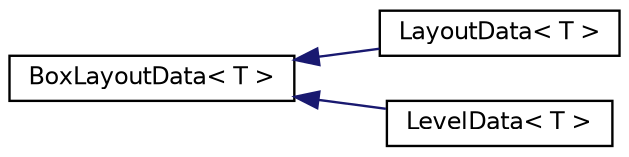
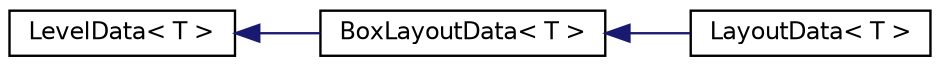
edge "LevelData< T >" -> "BoxLayoutData< T >": reversed
